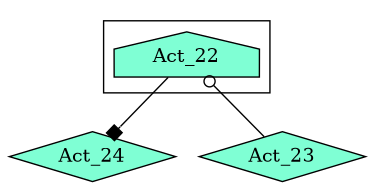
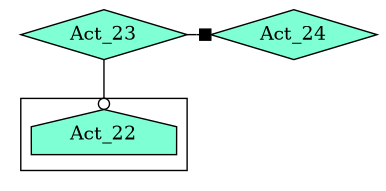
edge "Act_22" -> "Act_24": now "Act_23" -> "Act_24"
